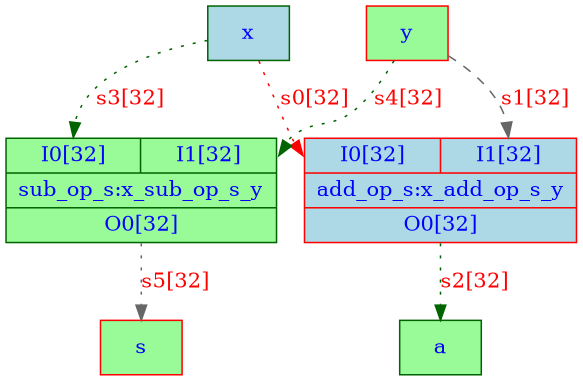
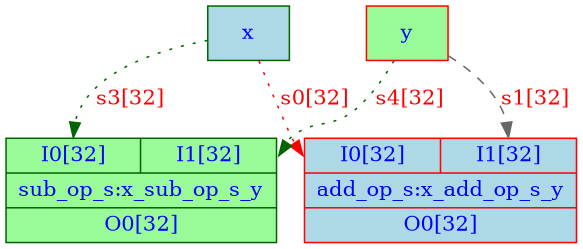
node "s": removed
node "a": removed
